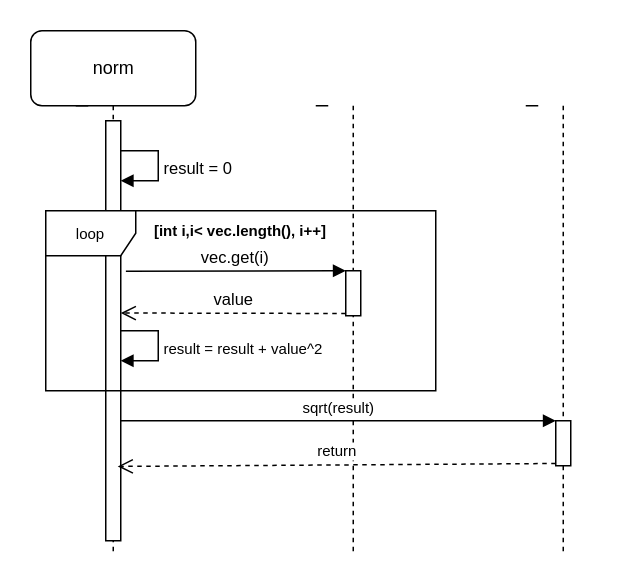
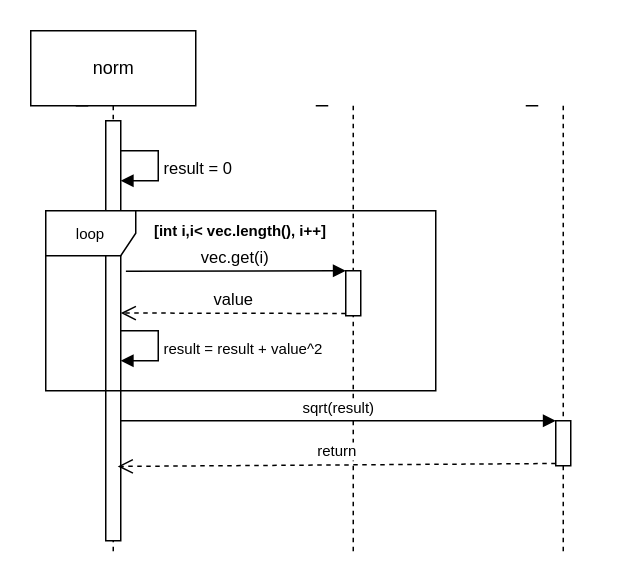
node "norm": shape rounded rectangle -> rectangle
